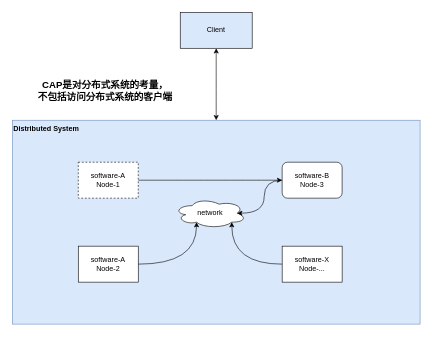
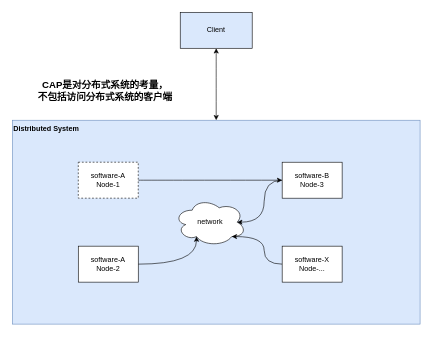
node "software-B Node-3": shape rounded rectangle -> rectangle
node "network": size 72x30 -> 72x48
